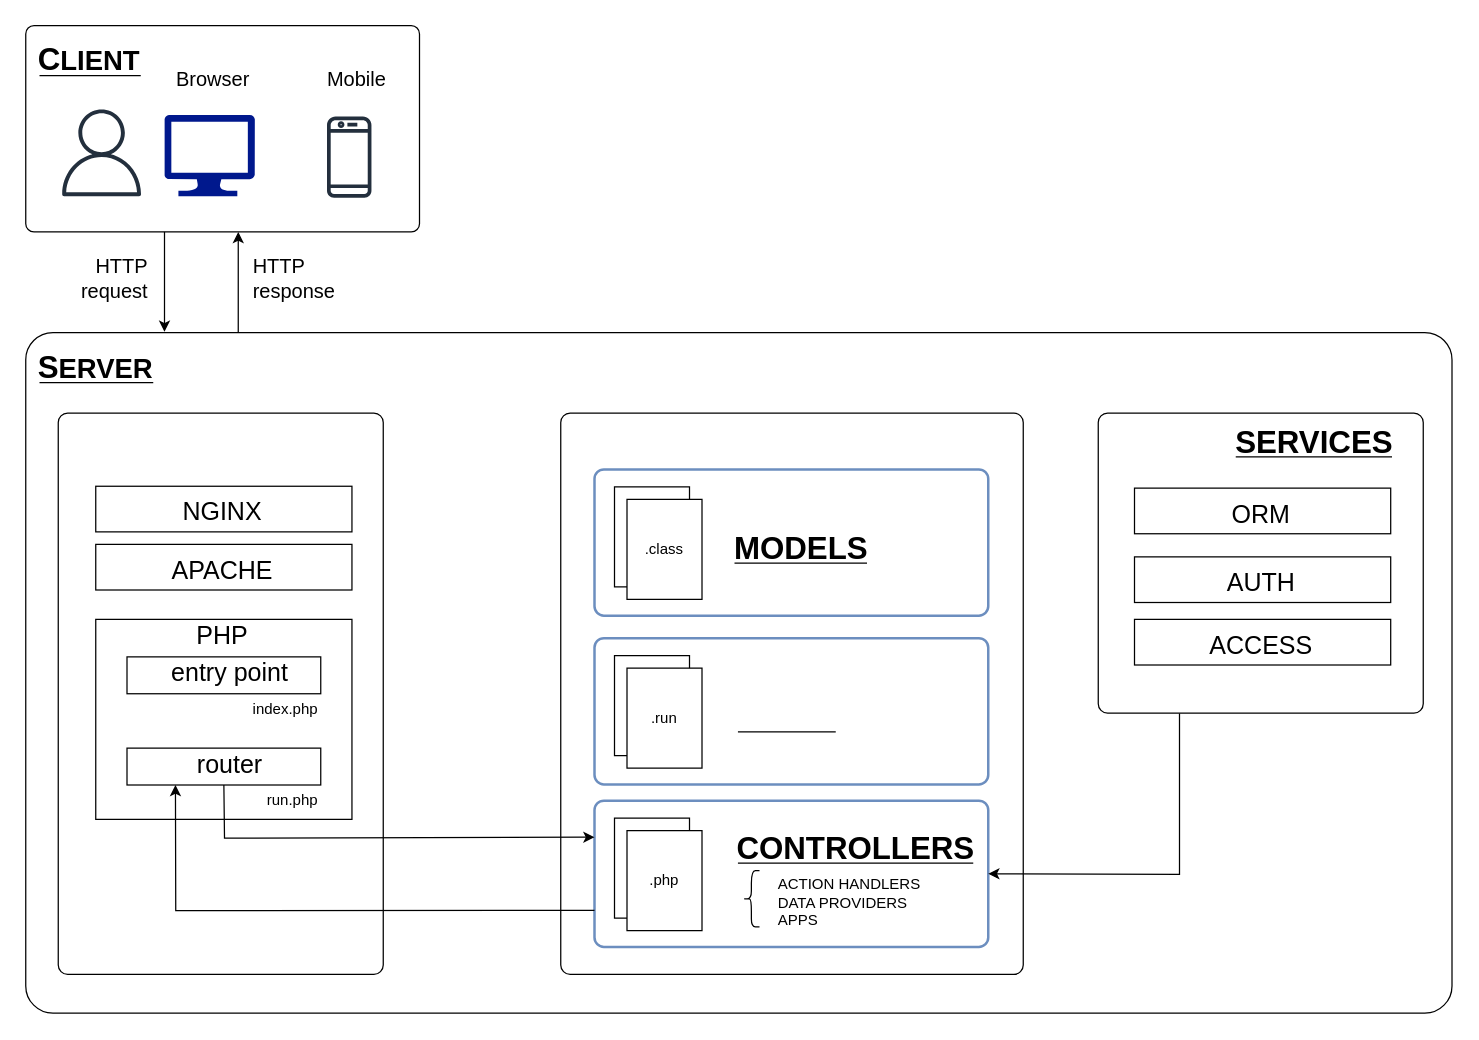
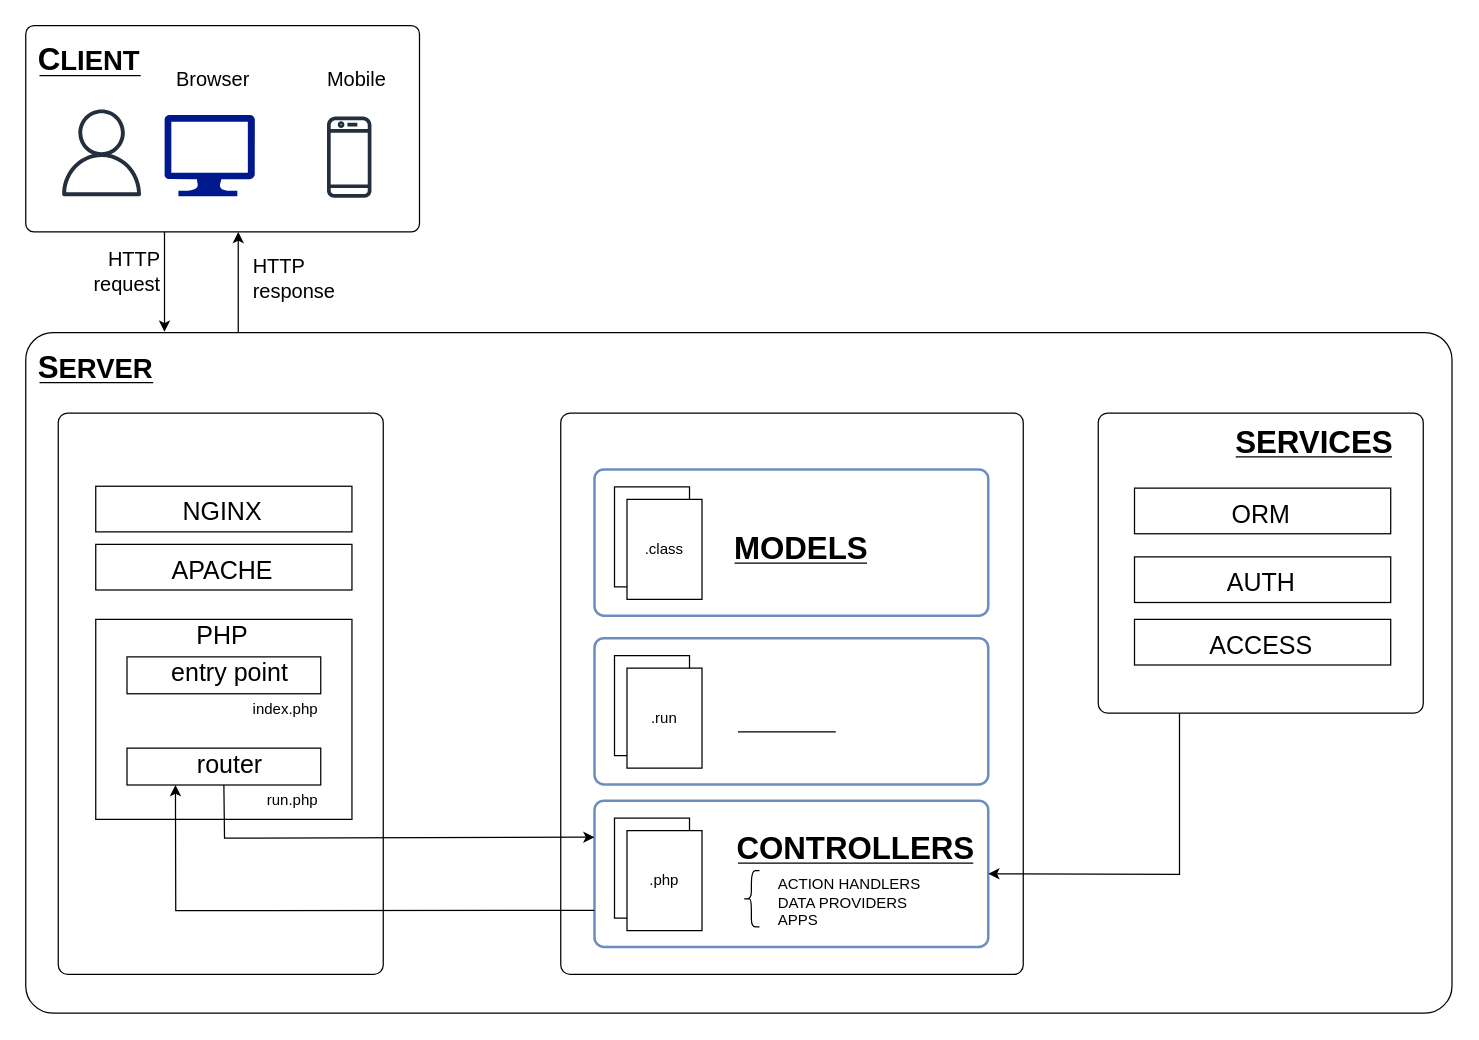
node "HTTP request": moved (88, 276) -> (101, 269)
